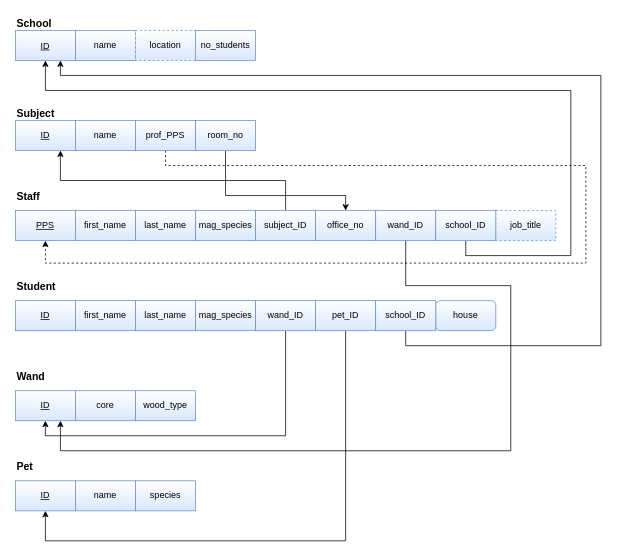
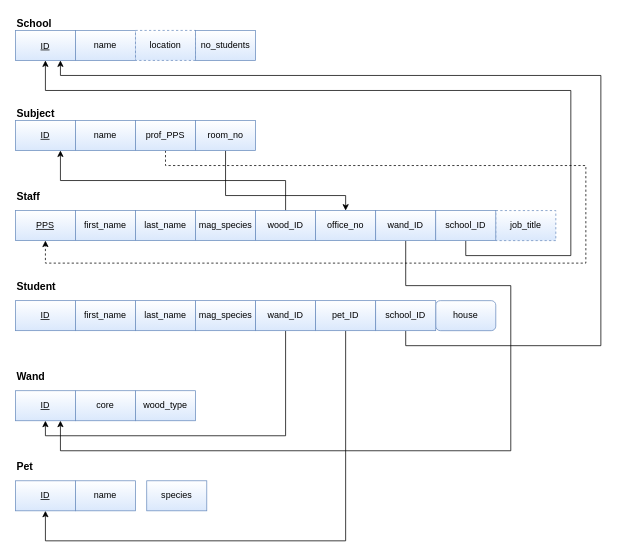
node "subject_ID": label "subject_ID" -> "wood_ID"
node "species": moved (165, 495) -> (177, 495)
